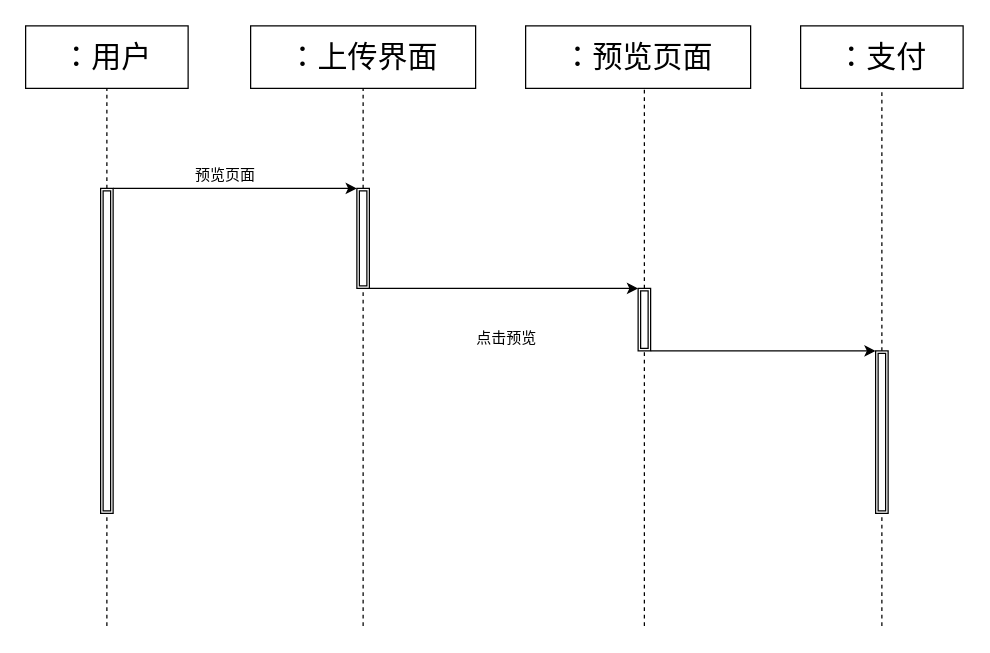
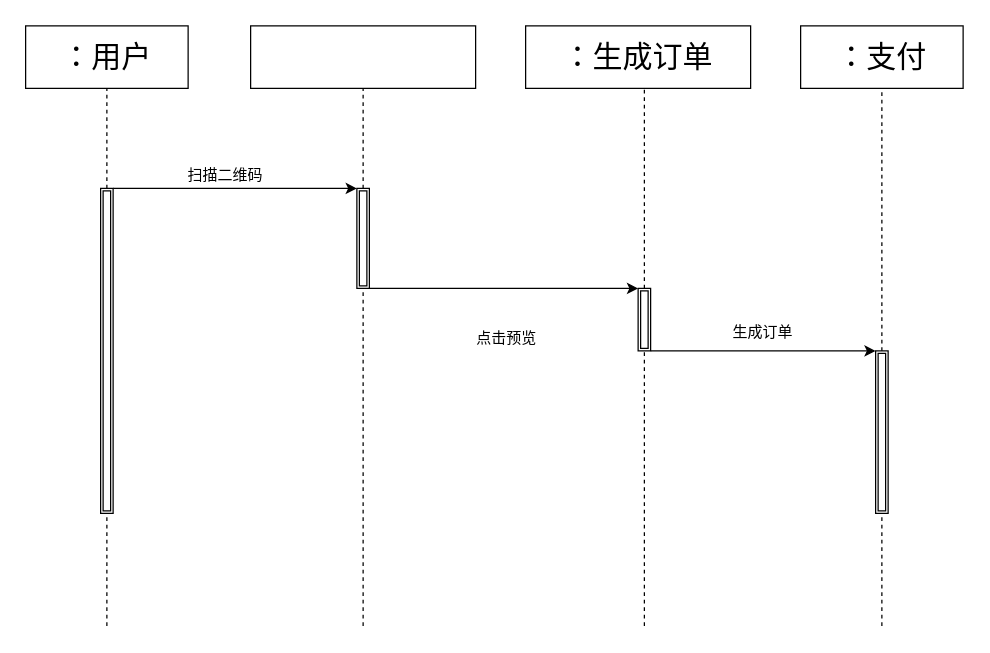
node "：上传界面": removed
node "：预览页面": label "：预览页面" -> "：生成订单"
node "预览页面": label "预览页面" -> "扫描二维码"
node "生成订单": added
